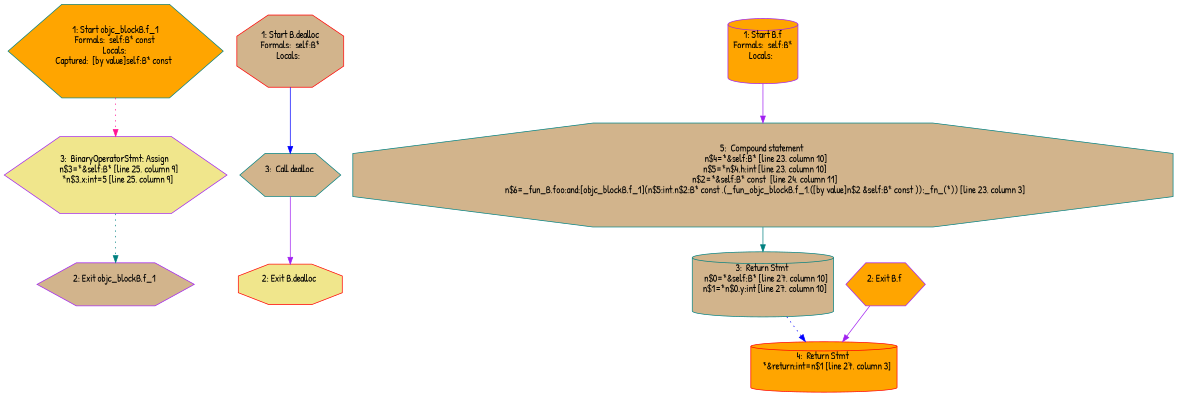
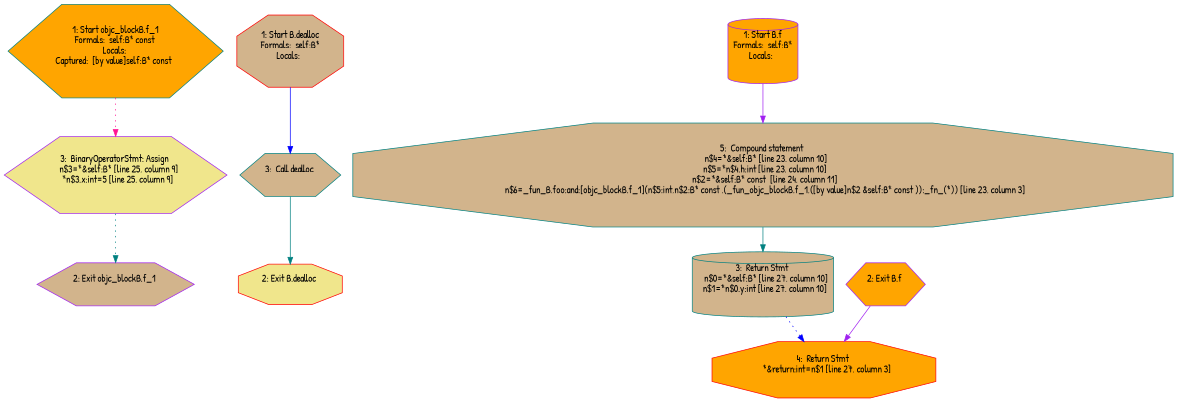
edge "3:  Call dealloc" -> "2: Exit B.dealloc": color purple -> teal
node "4:  Return Stmt *&return:int=n$1 [line 27, column 3]": shape cylinder -> octagon
